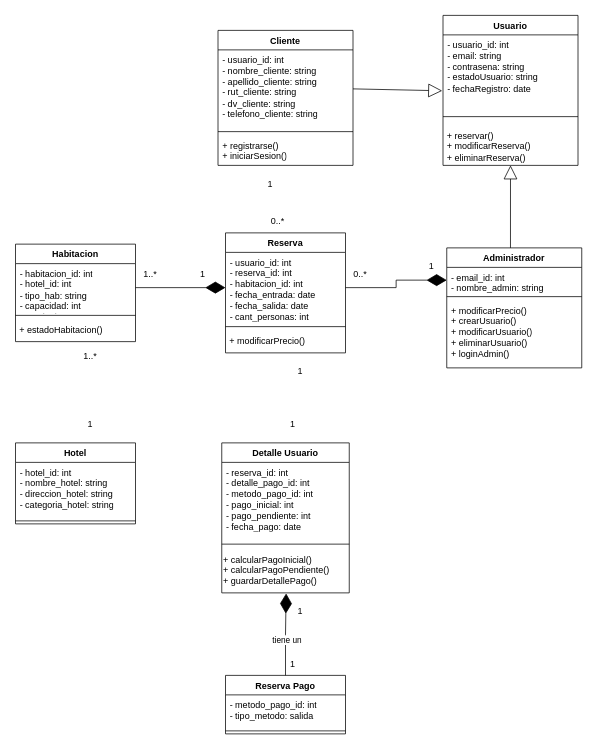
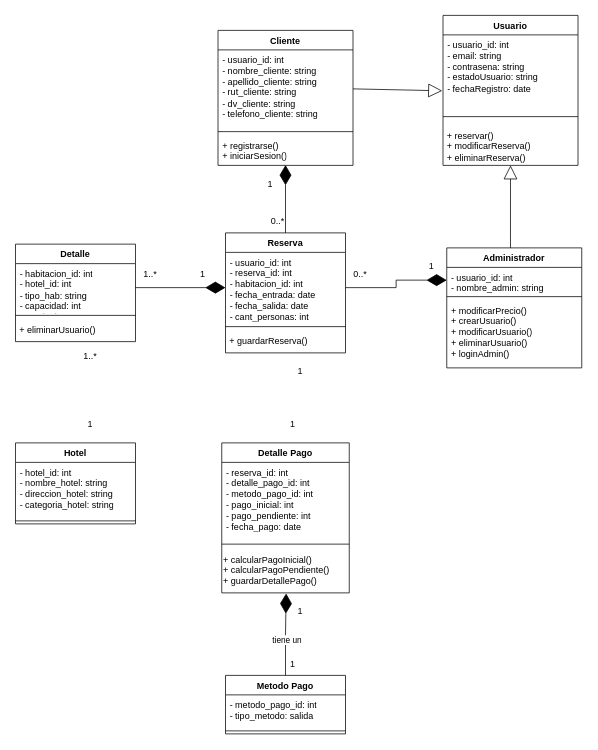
edge "Reserva" -> "+ registrarse() + iniciarSesion()": added
node "Habitacion": label "Habitacion" -> "Detalle"
node "- email_id: int - nombre_admin: string": label "- email_id: int - nombre_admin: string" -> "- usuario_id: int - nombre_admin: string"
node "+ estadoHabitacion()": label "+ estadoHabitacion()" -> "+ eliminarUsuario()"
node "+ modificarPrecio()": label "+ modificarPrecio()" -> "+ guardarReserva()"
node "Detalle Usuario": label "Detalle Usuario" -> "Detalle Pago"
node "Reserva Pago": label "Reserva Pago" -> "Metodo Pago"
